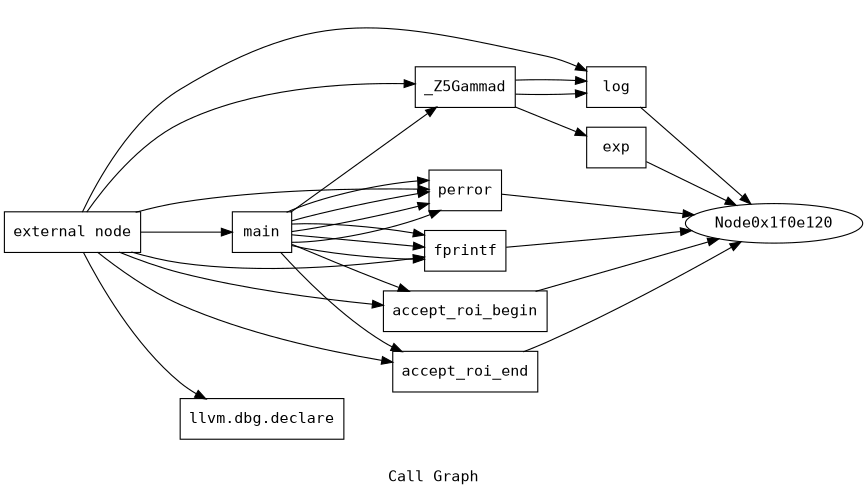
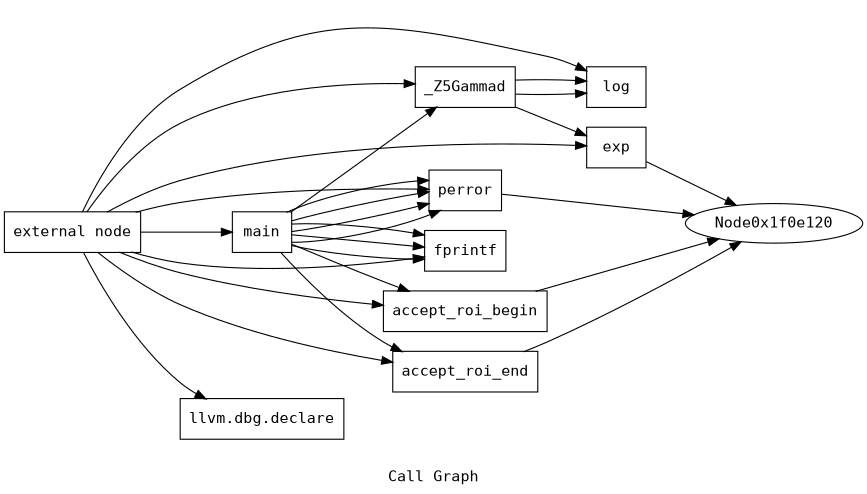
edge "external node" -> "exp": added
edge "log" -> "Node0x1f0e120": removed
edge "fprintf" -> "Node0x1f0e120": removed
